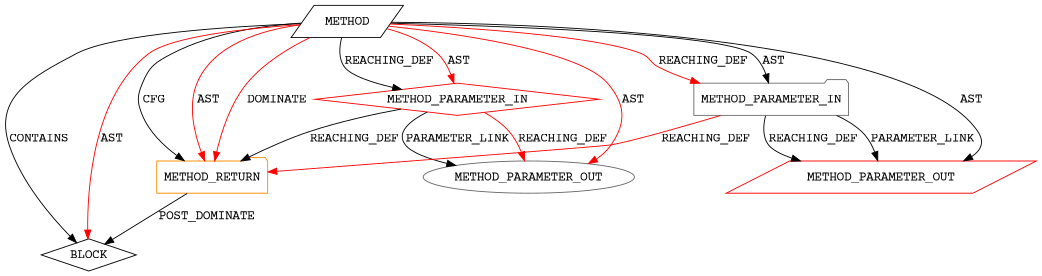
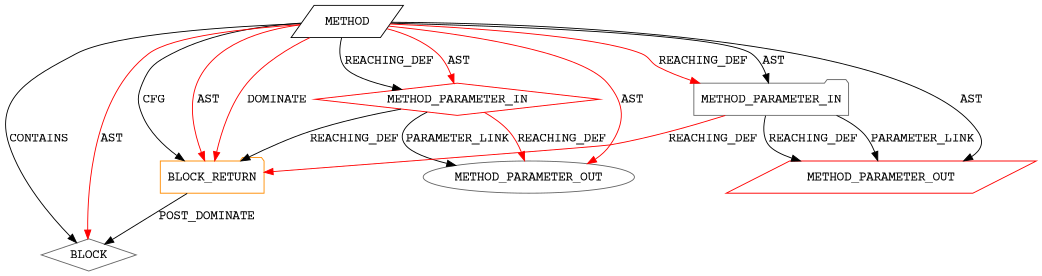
node "METHOD_RETURN": label "METHOD_RETURN" -> "BLOCK_RETURN"
node "BLOCK": color black -> gray40
